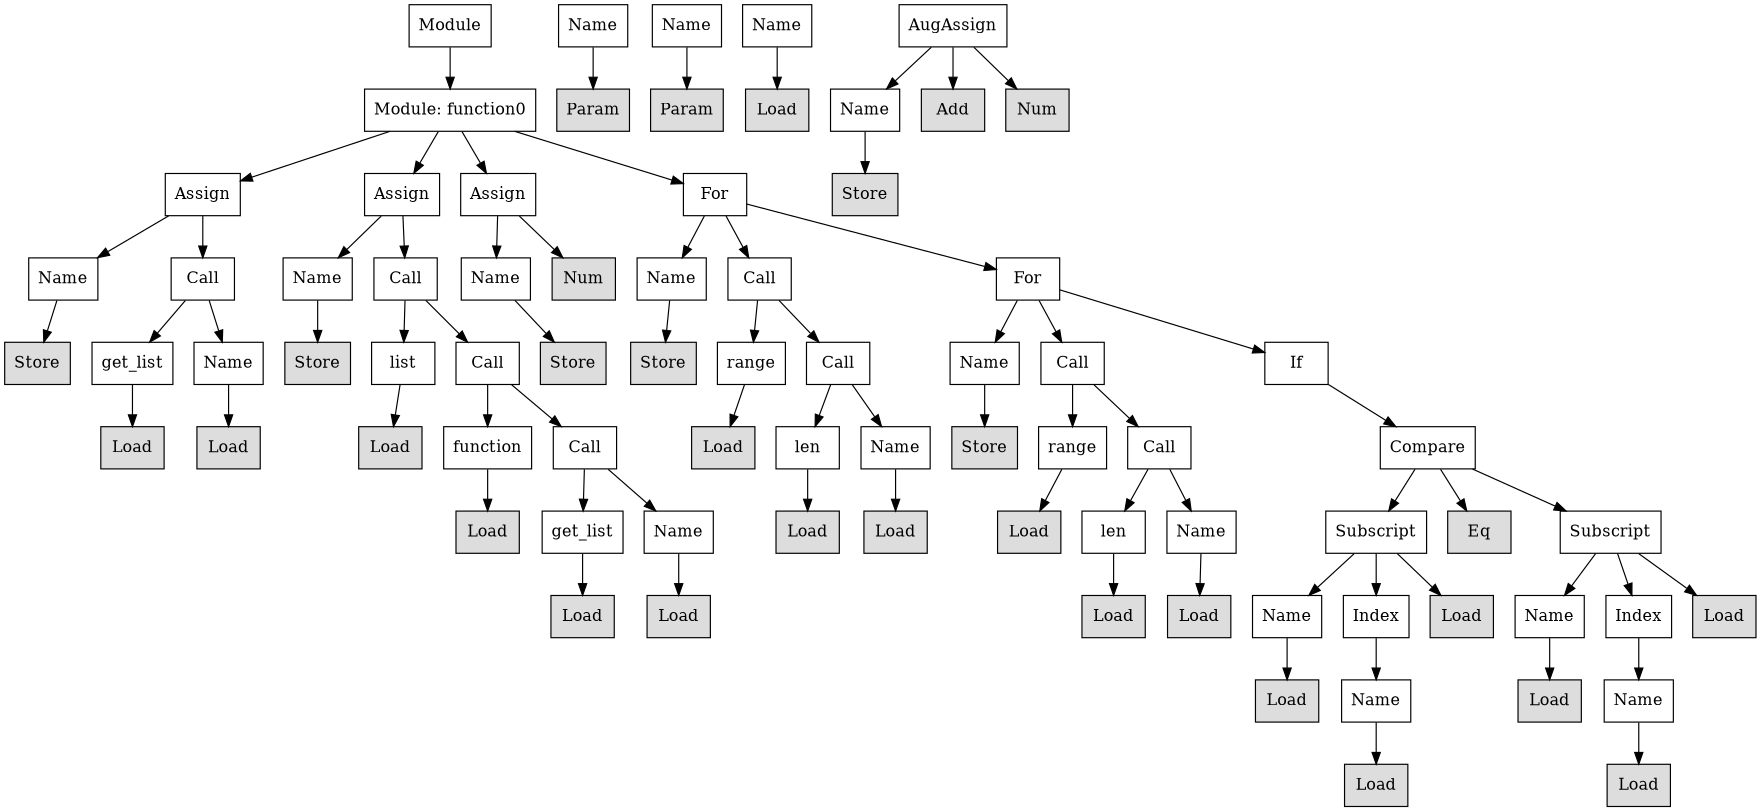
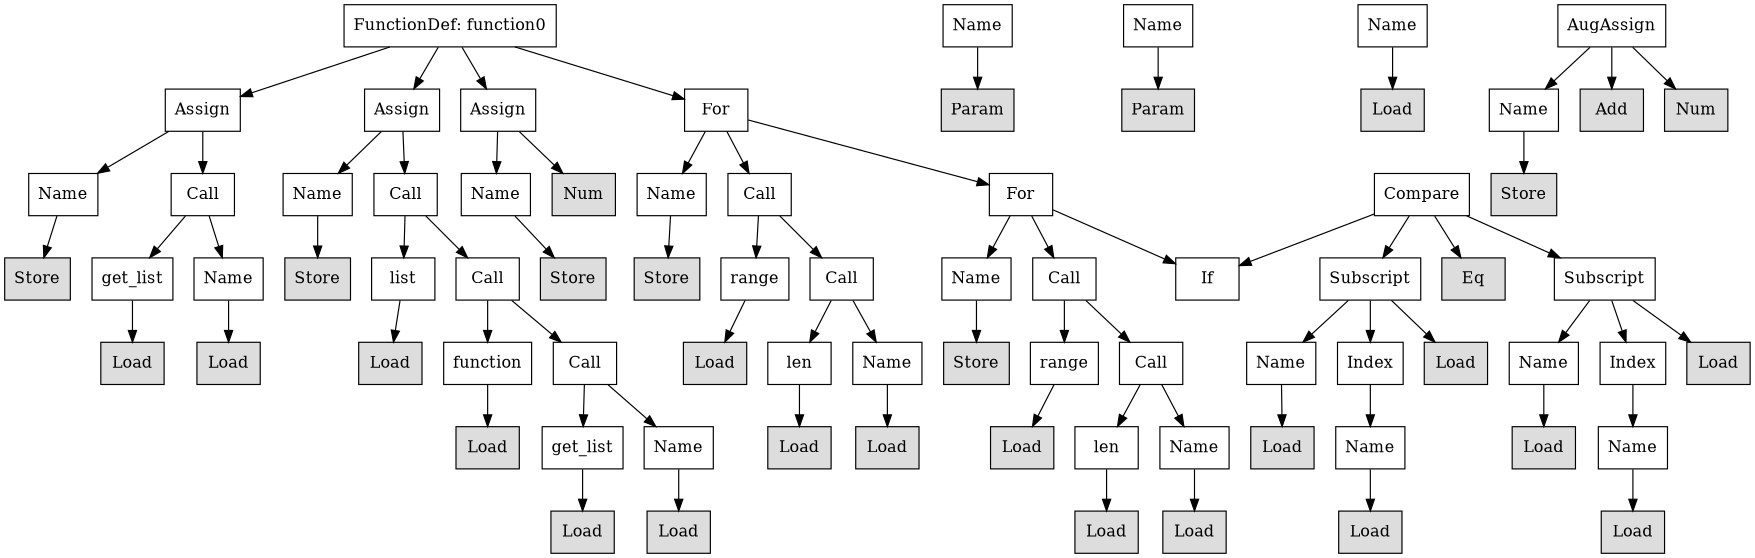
node "Module": removed
node "Module: function0": label "Module: function0" -> "FunctionDef: function0"
edge "If" -> "Compare": reversed
